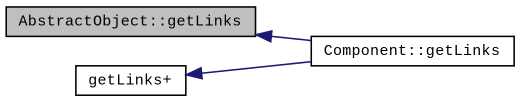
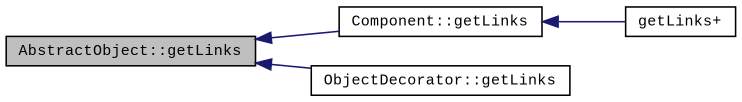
edge "Component::getLinks" -> "getLinks+": reversed
node "ObjectDecorator::getLinks": added
